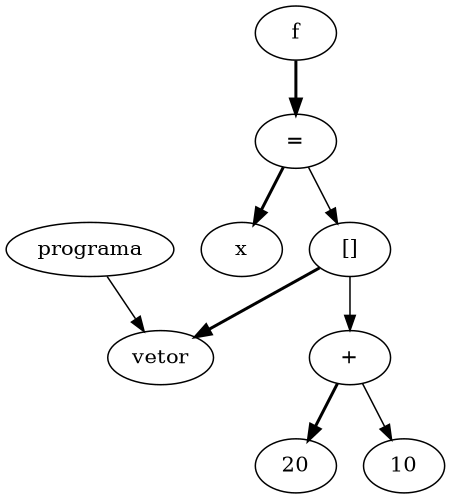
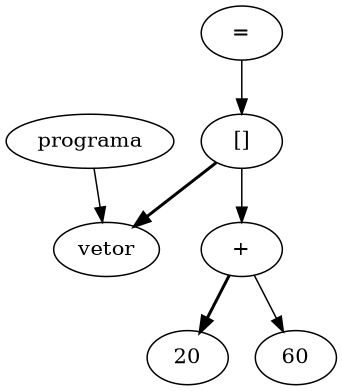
node "f": removed
node "x": removed
node "10": label "10" -> "60"
